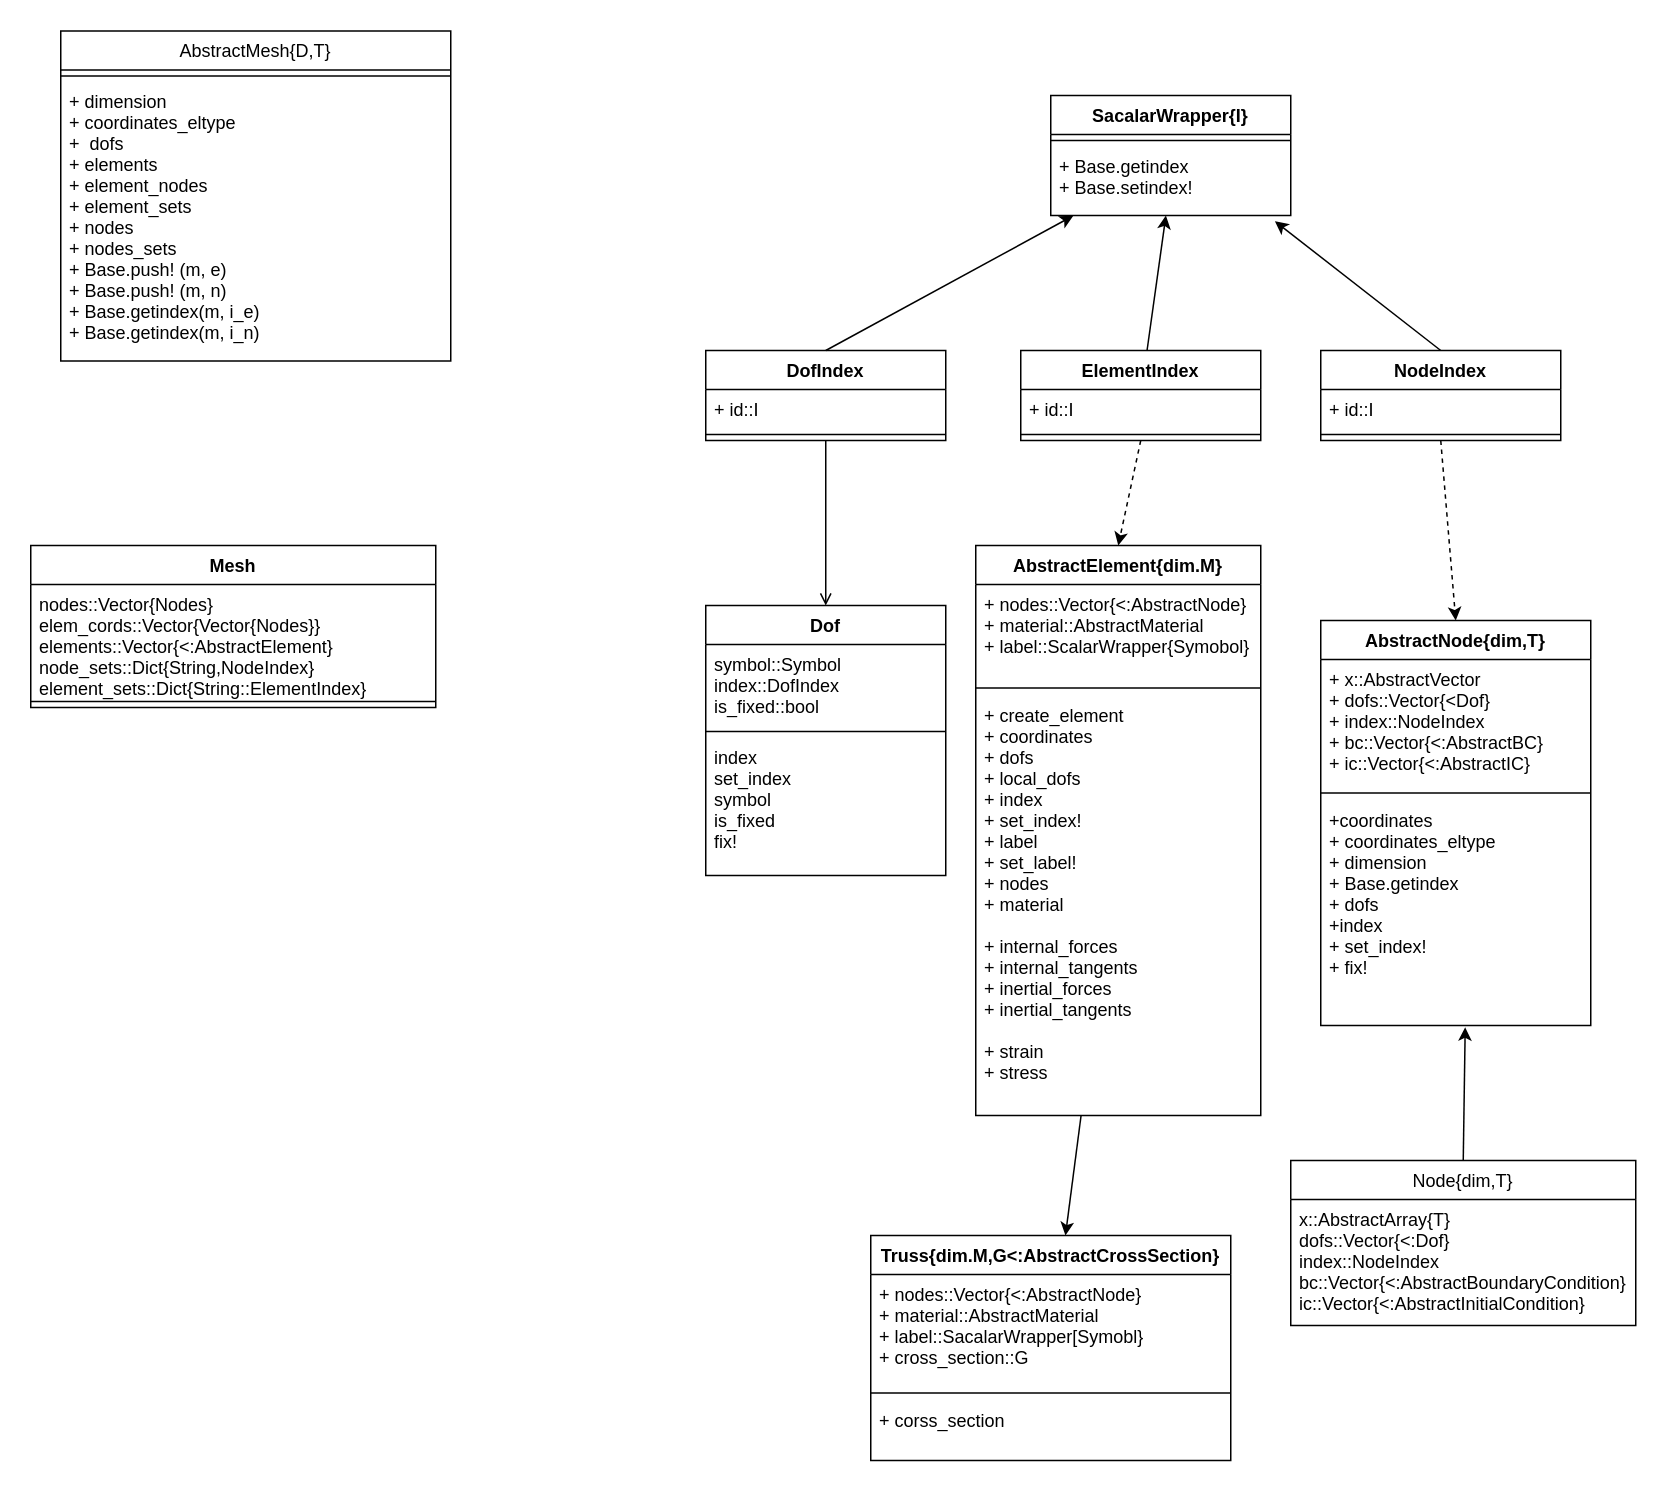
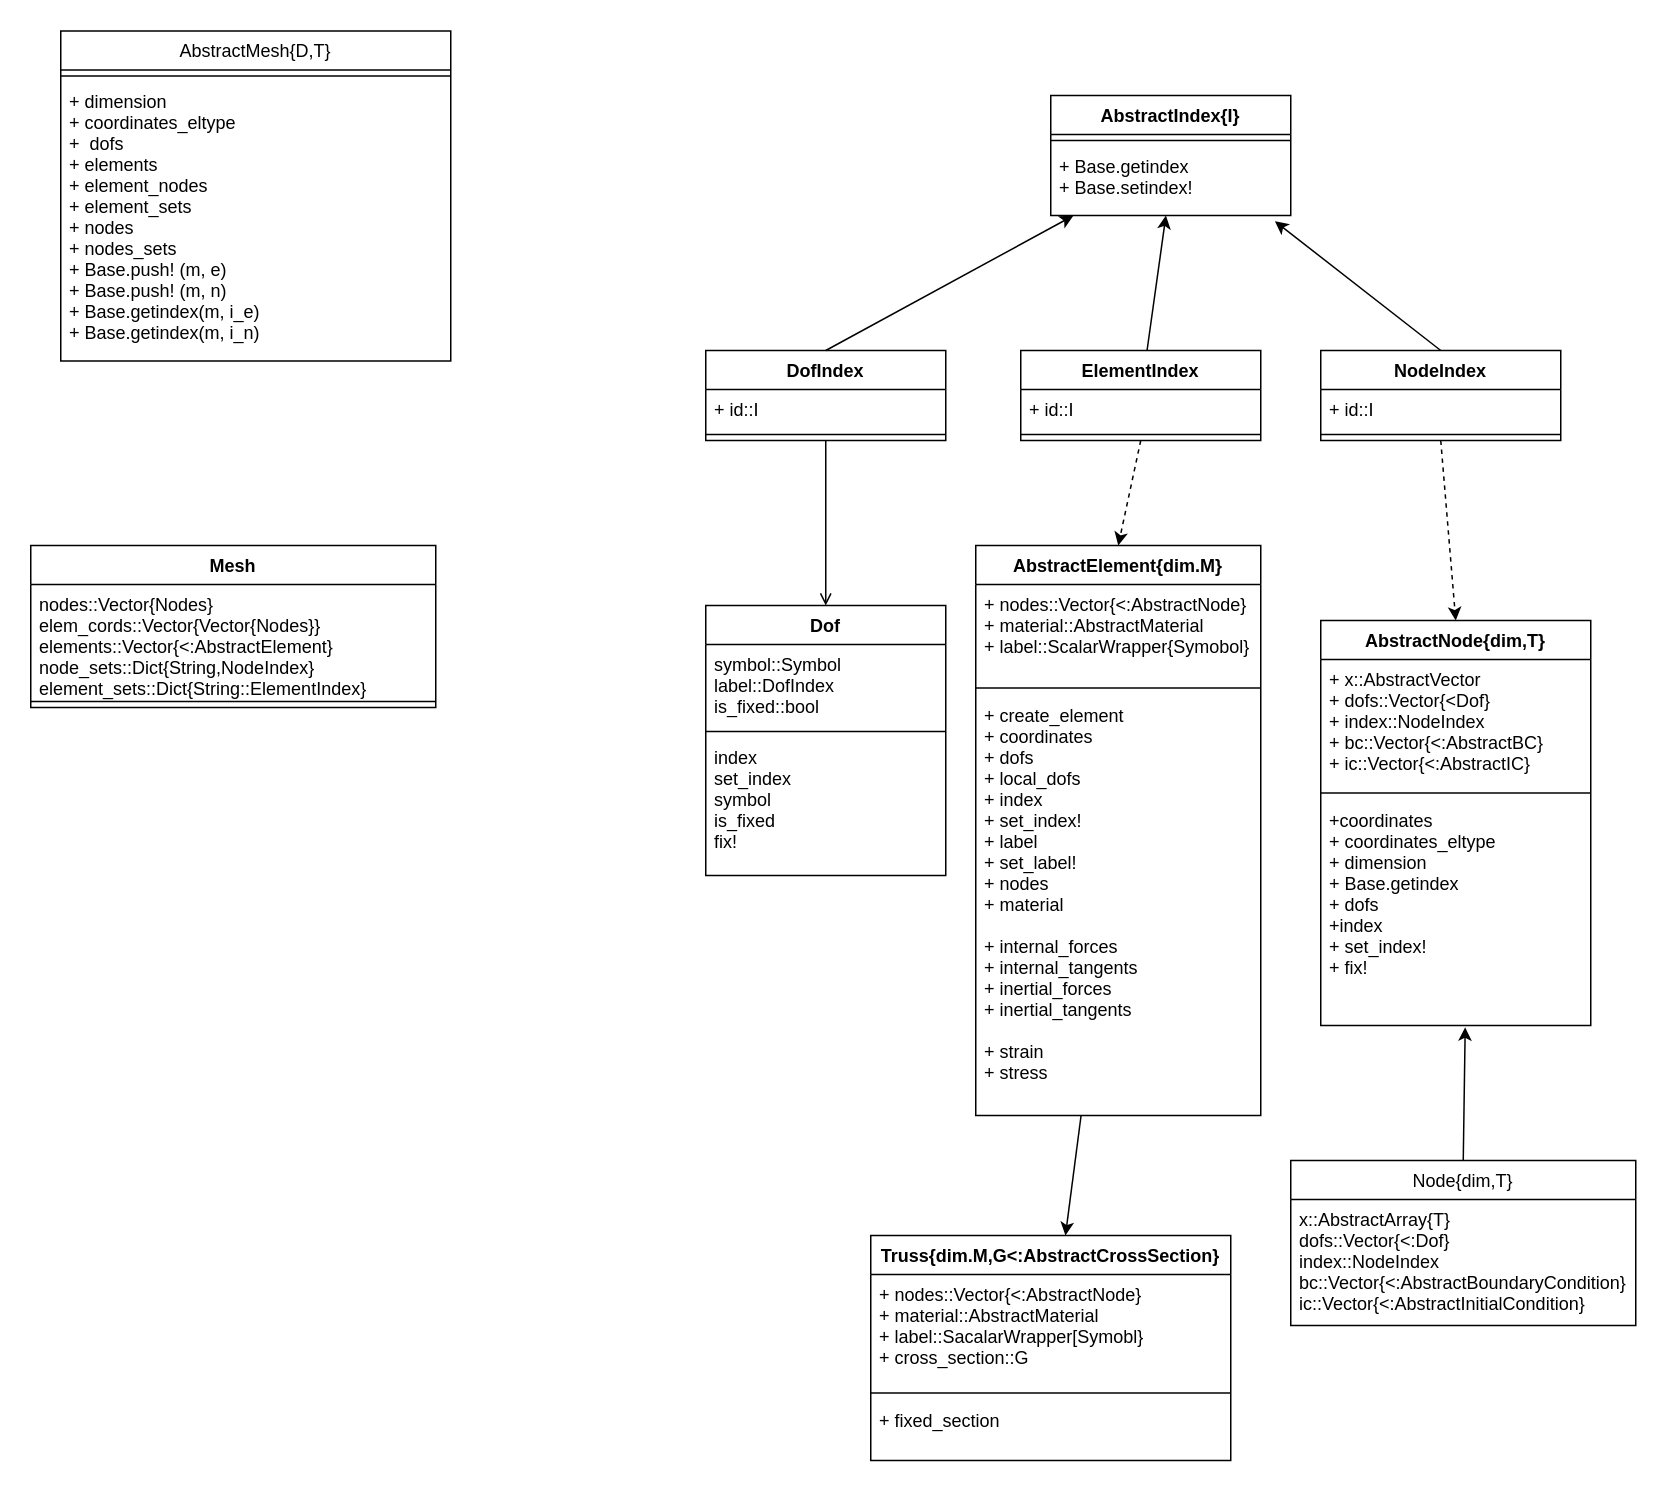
node "SacalarWrapper{I}": label "SacalarWrapper{I}" -> "AbstractIndex{I}"
node "symbol::Symbol index::DofIndex is_fixed::bool": label "symbol::Symbol index::DofIndex is_fixed::bool" -> "symbol::Symbol label::DofIndex is_fixed::bool"
node "+ corss_section": label "+ corss_section" -> "+ fixed_section"
